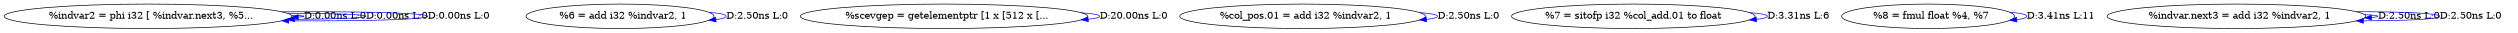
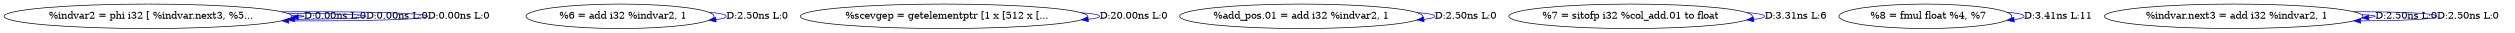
node "%col_pos.01 = add i32 %indvar2, 1": label "%col_pos.01 = add i32 %indvar2, 1" -> "%add_pos.01 = add i32 %indvar2, 1"
